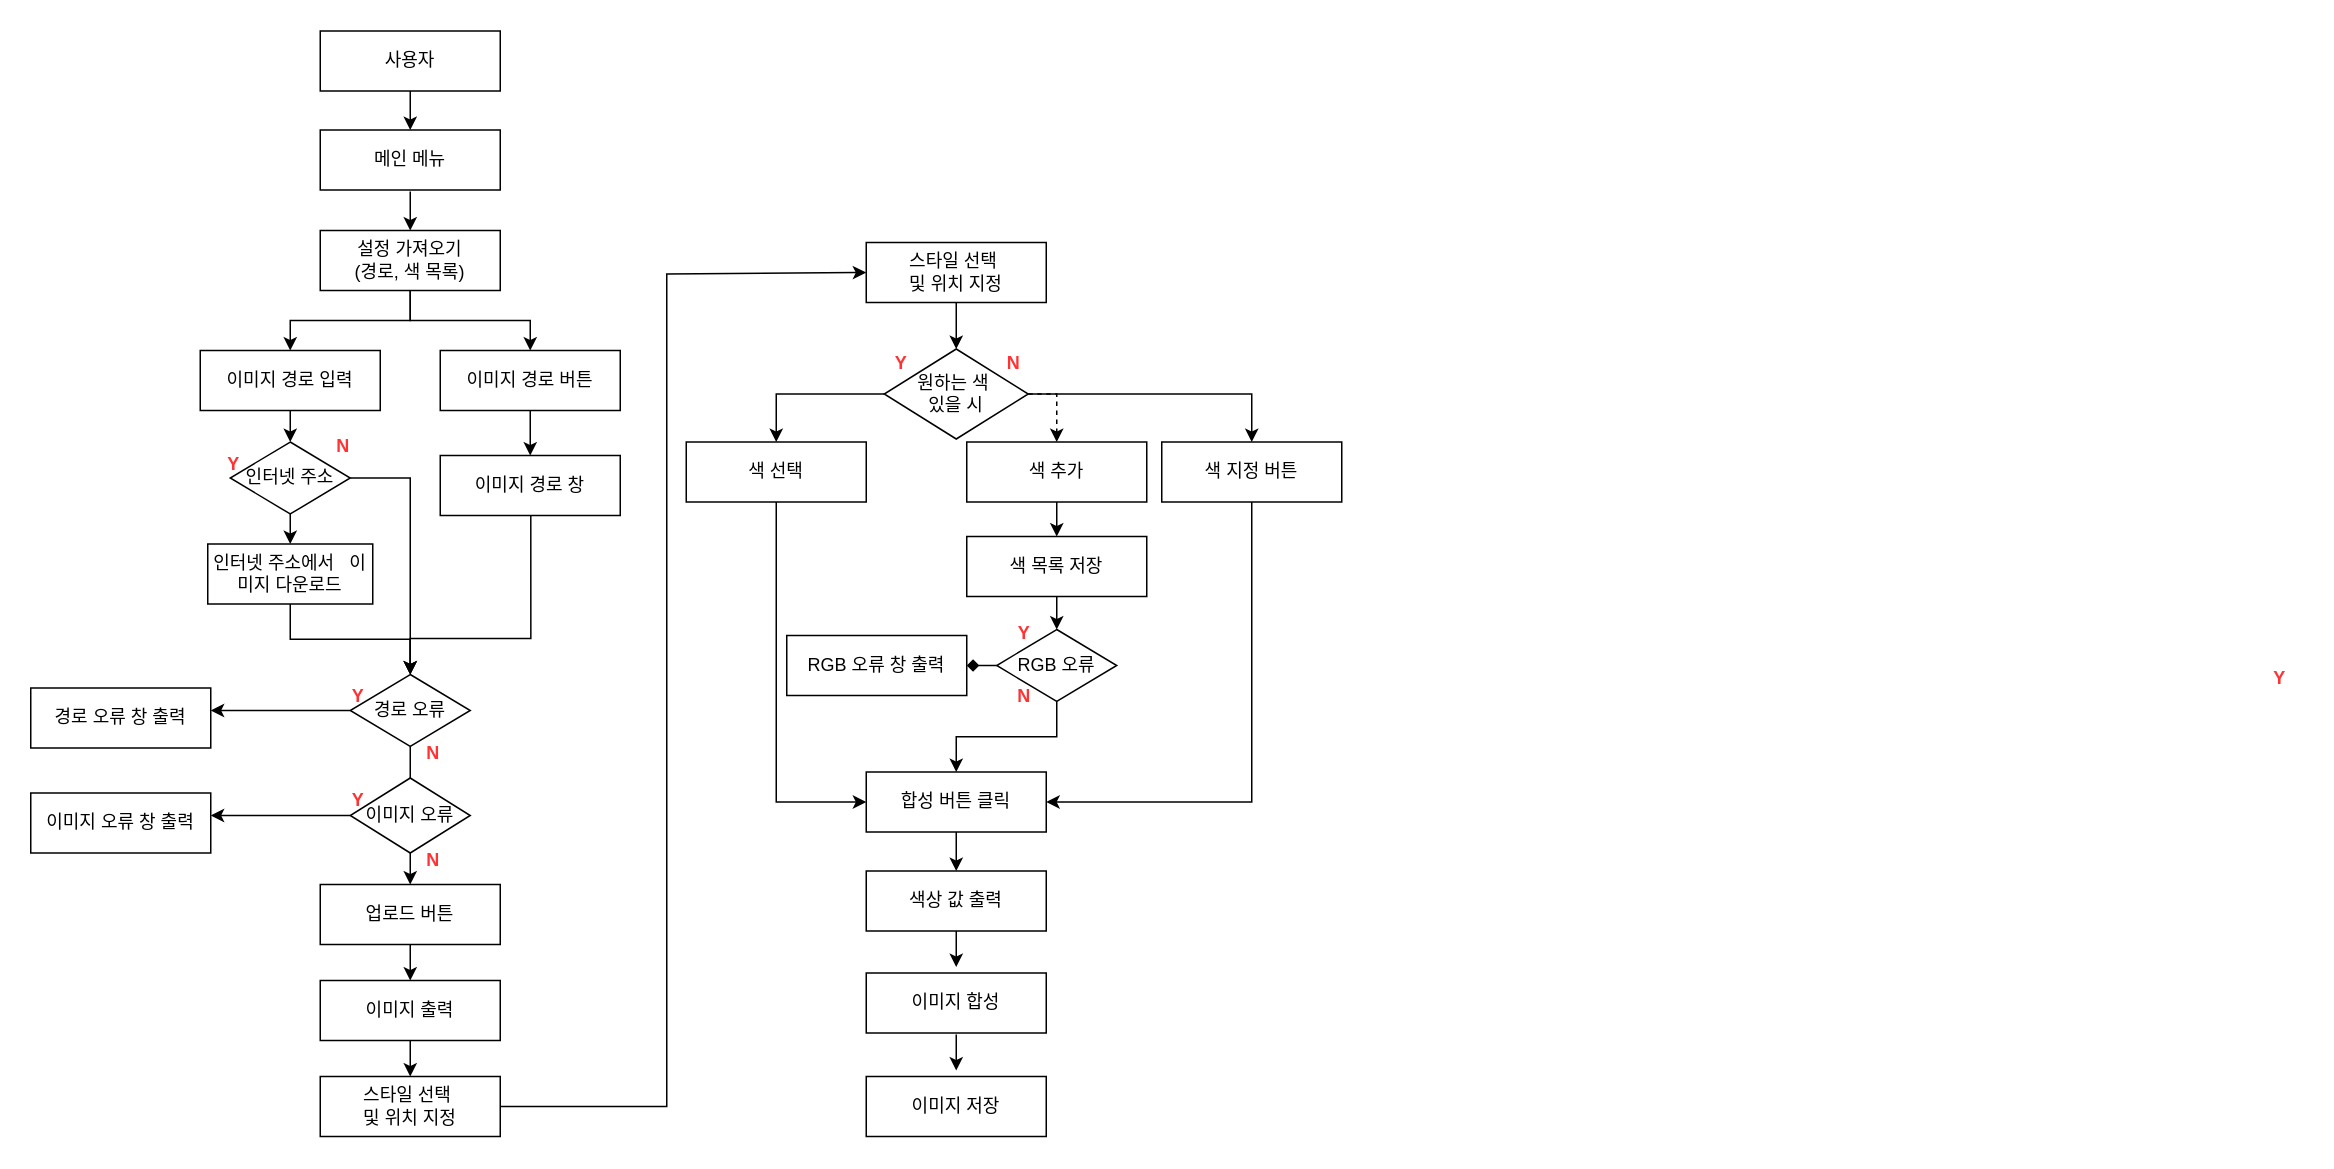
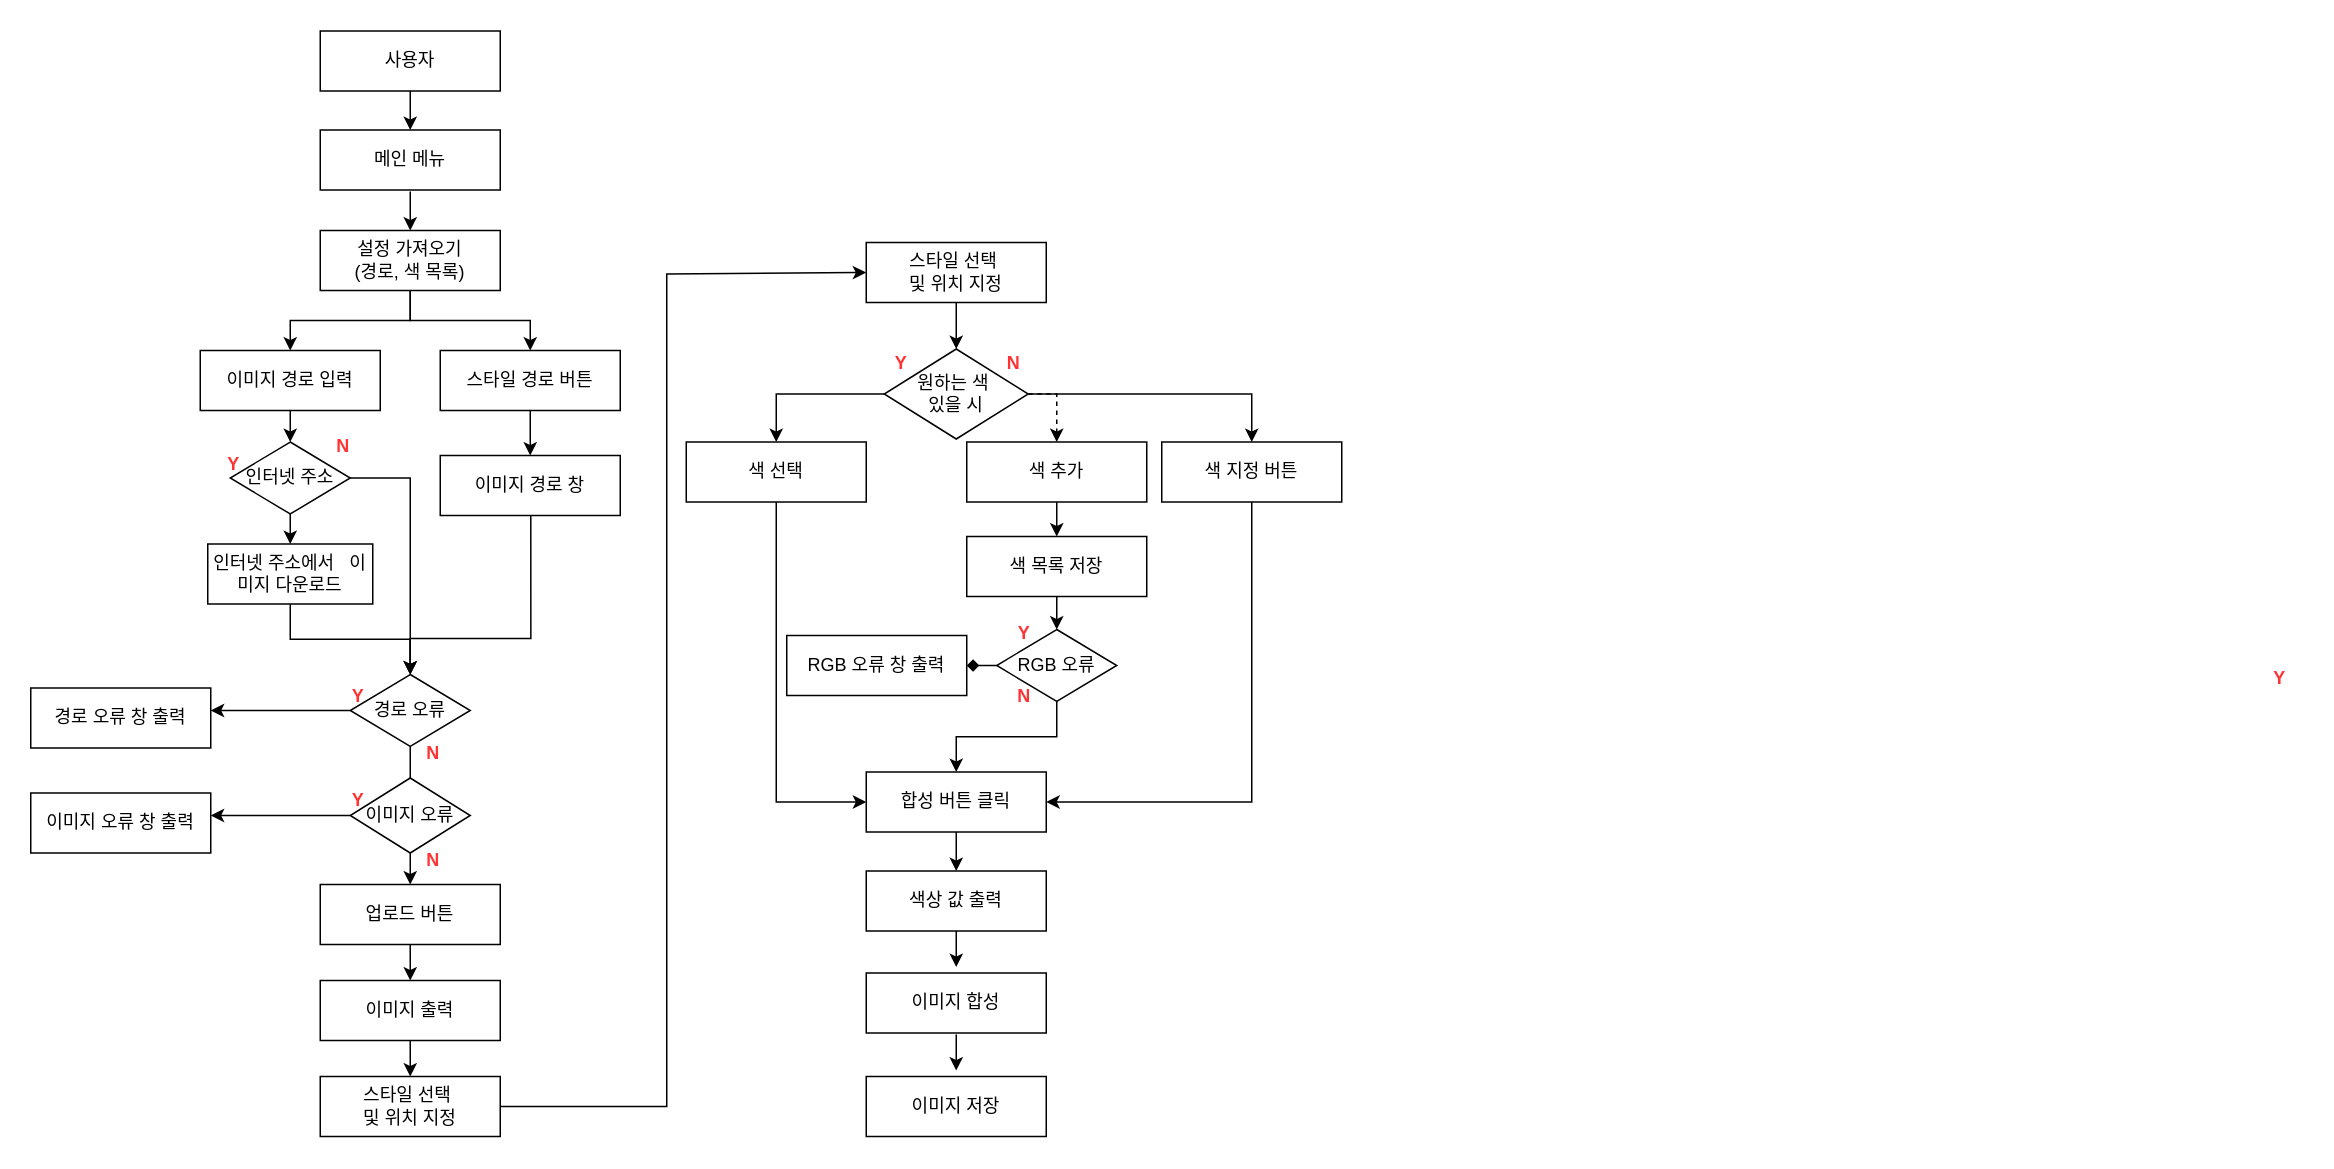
node "이미지 경로 버튼": label "이미지 경로 버튼" -> "스타일 경로 버튼"
